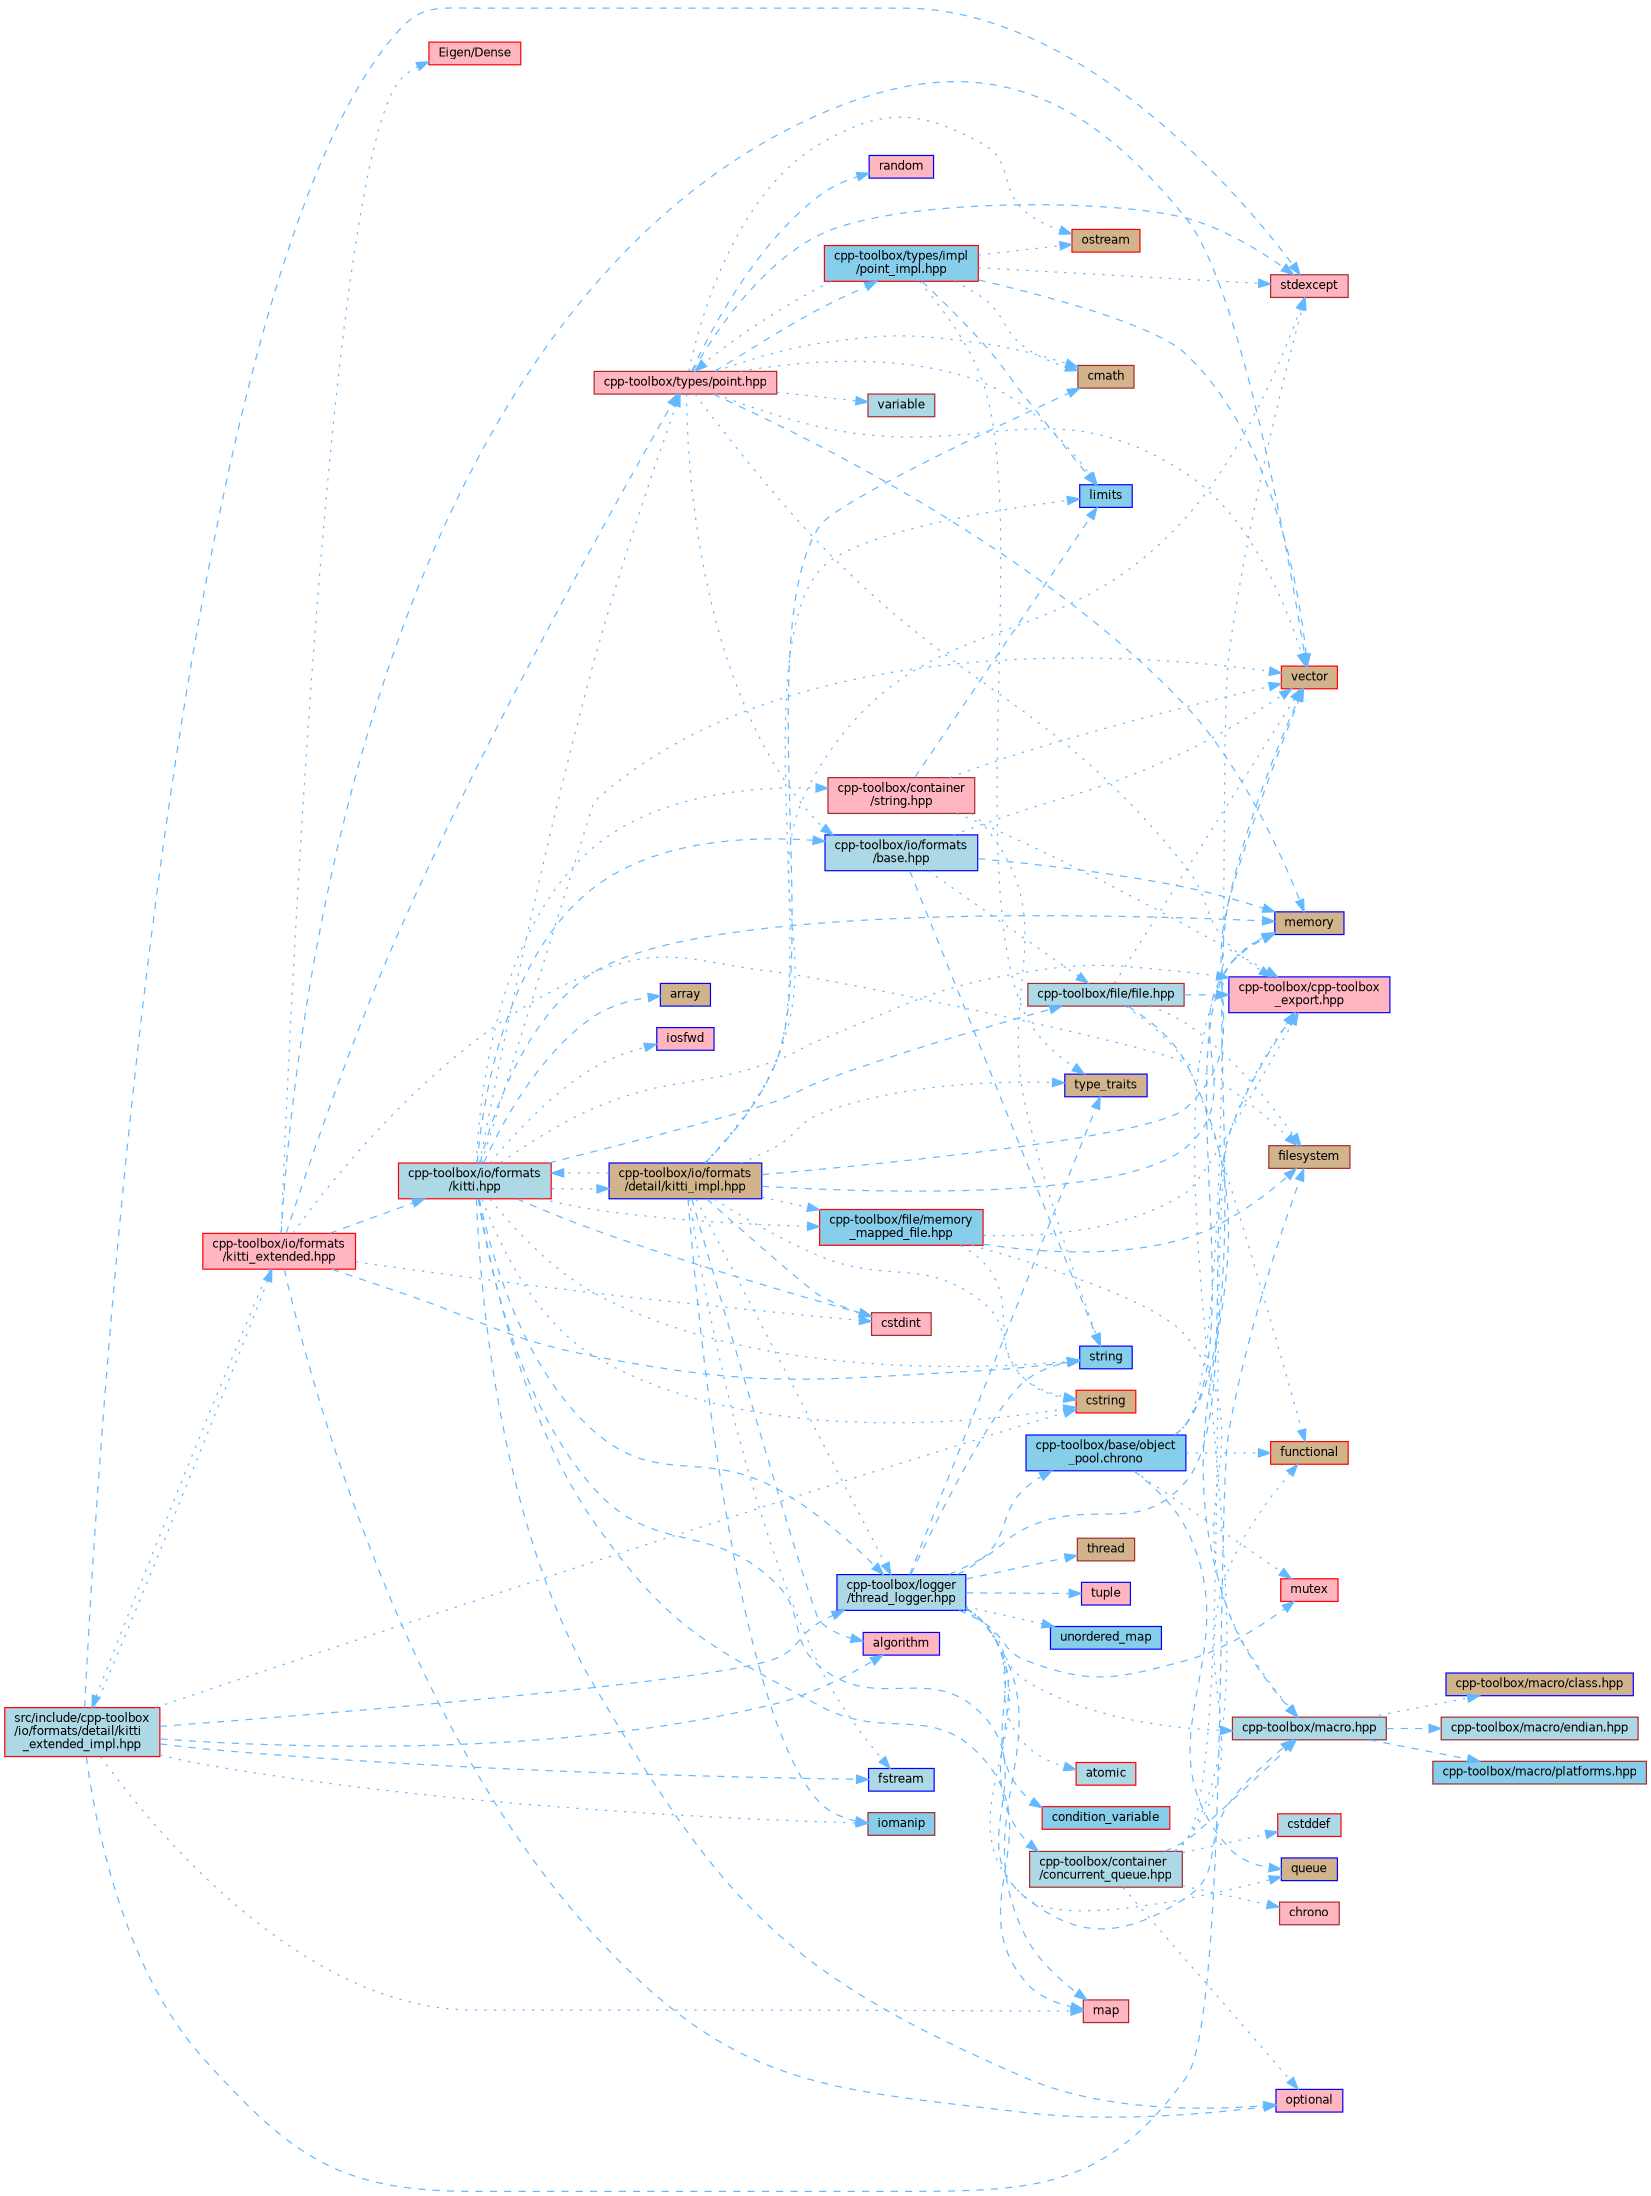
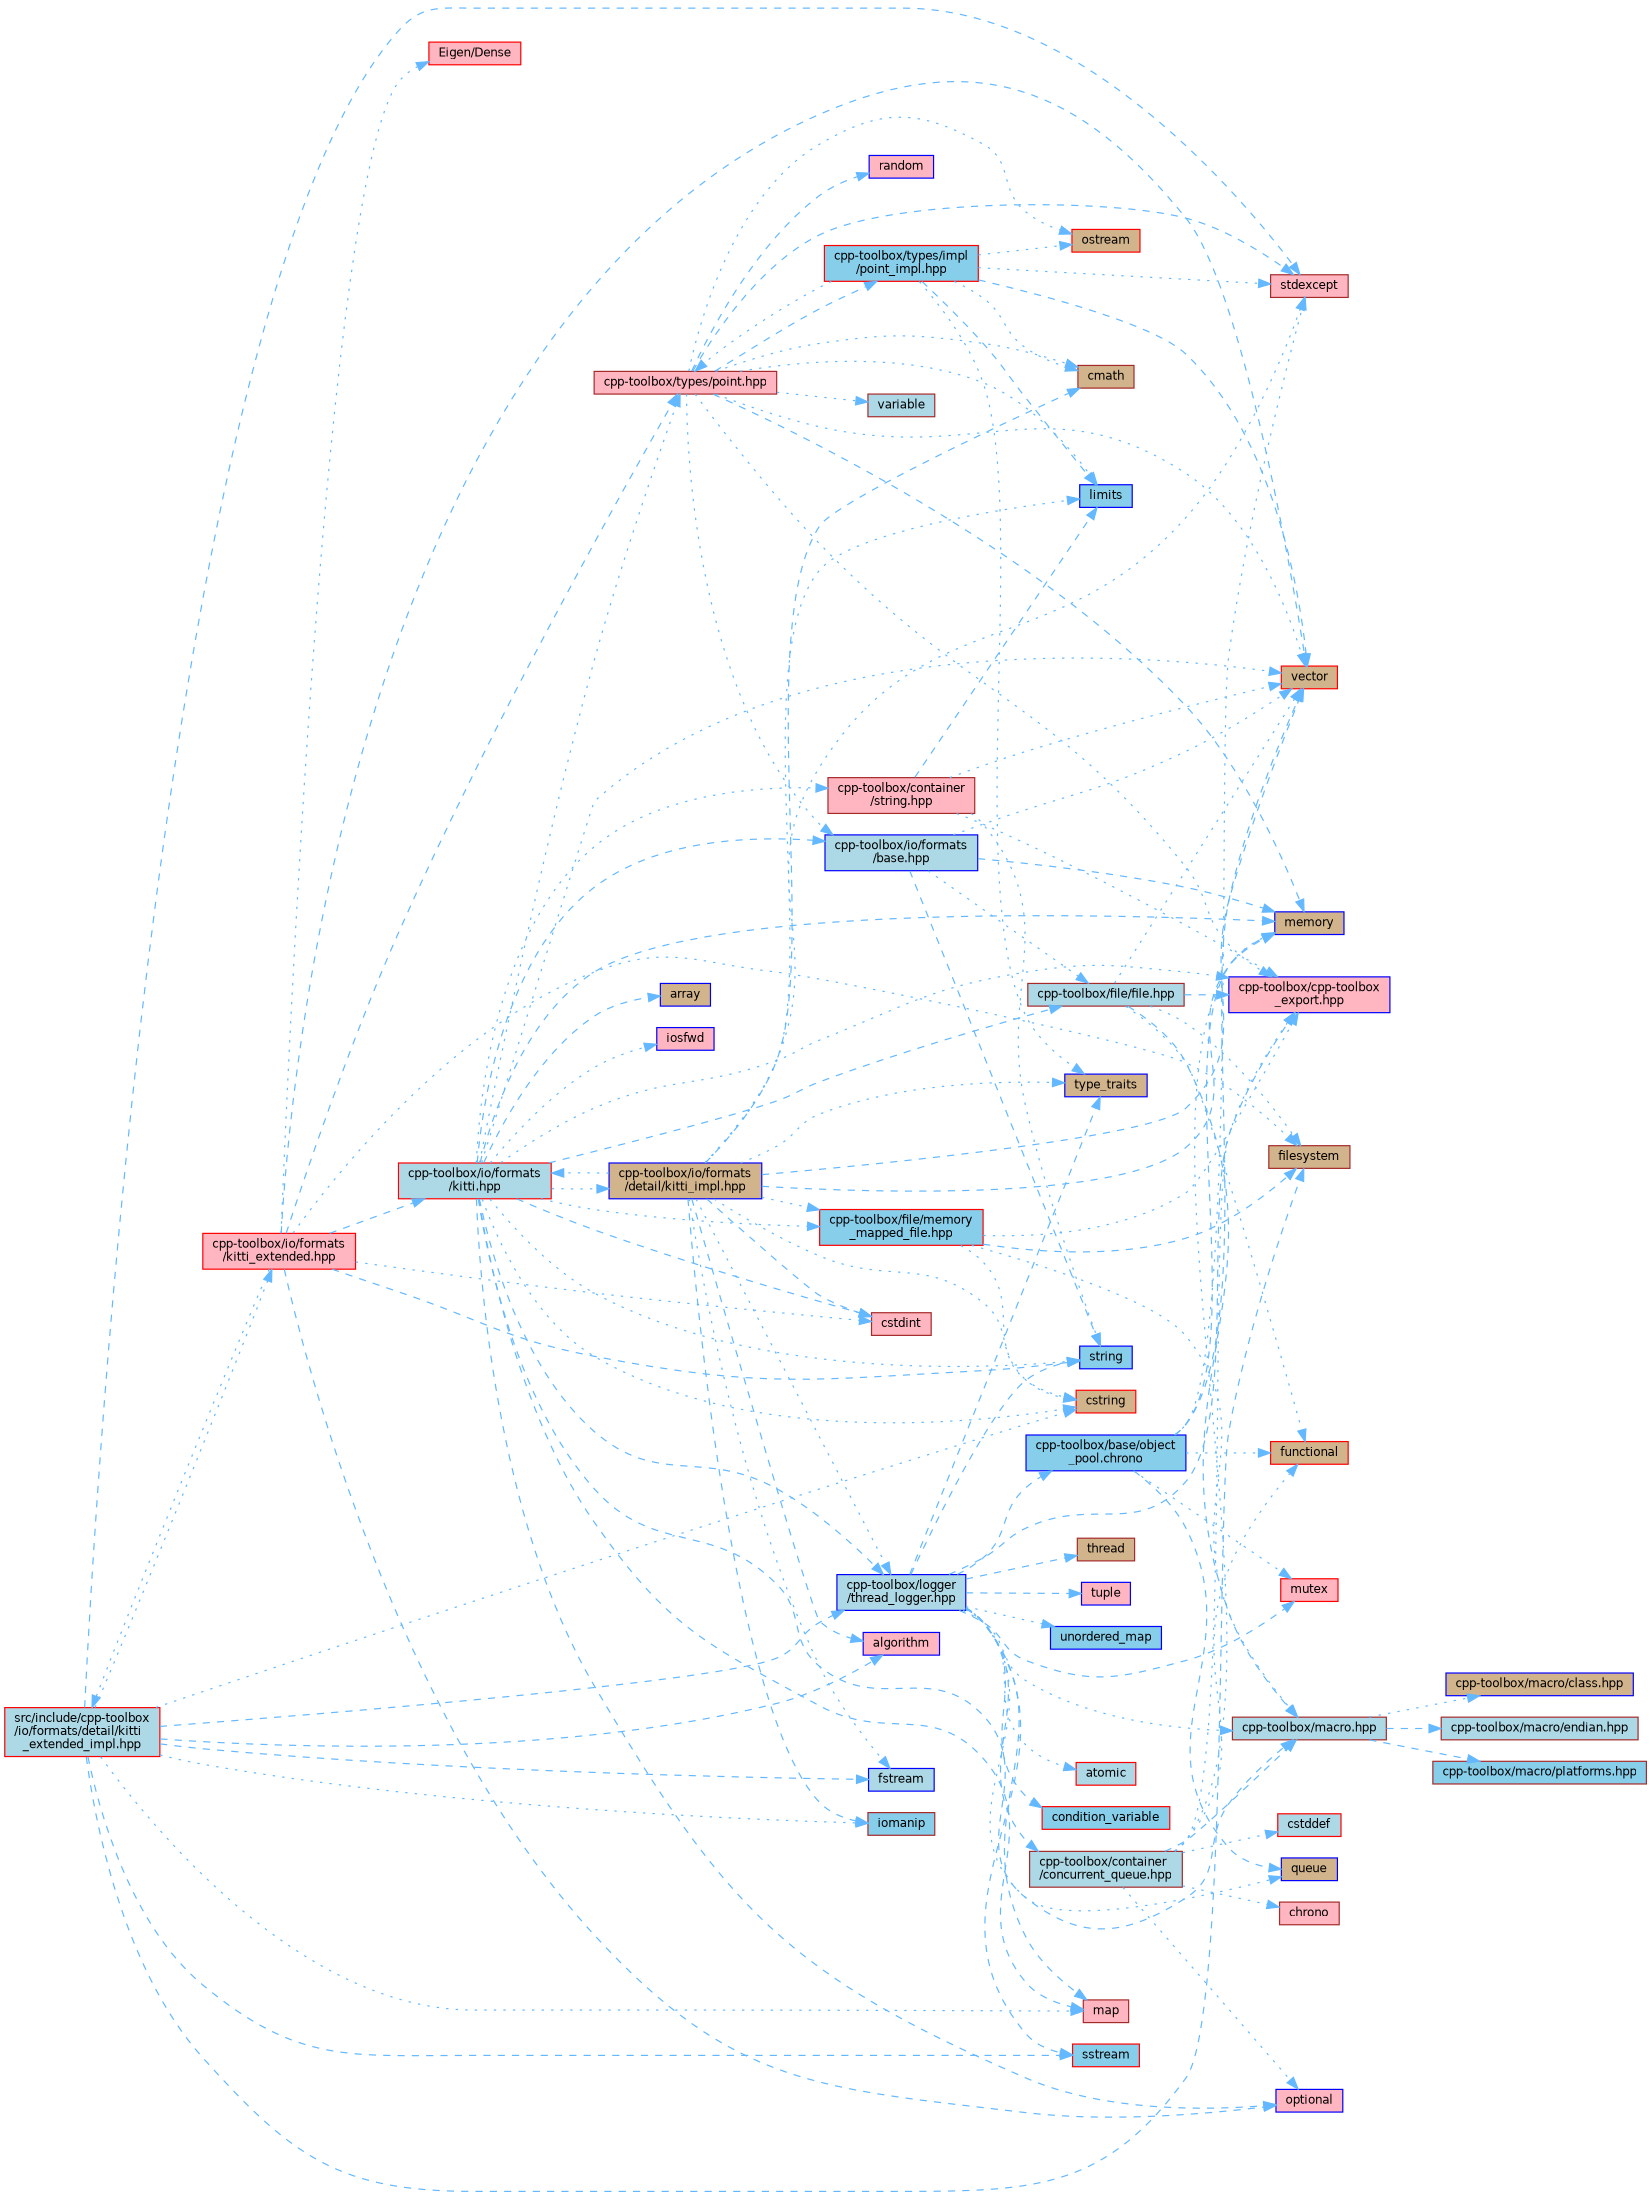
node "sstream": added
